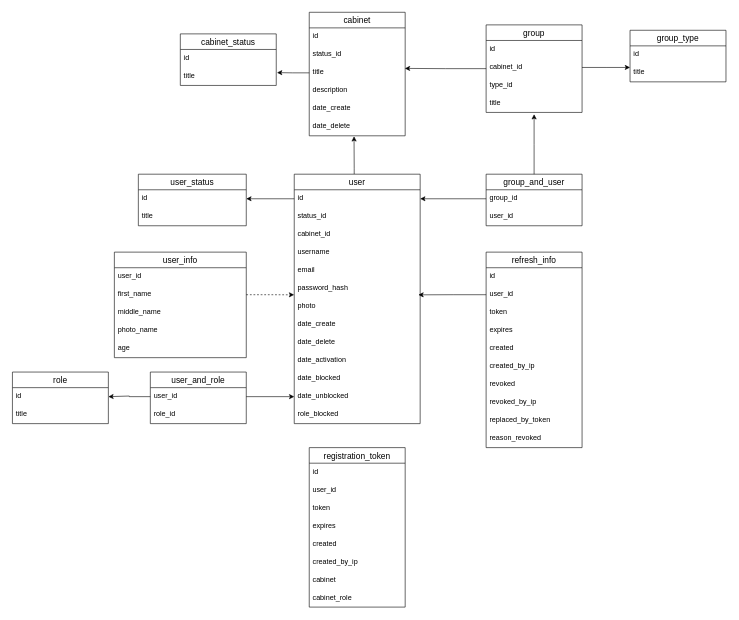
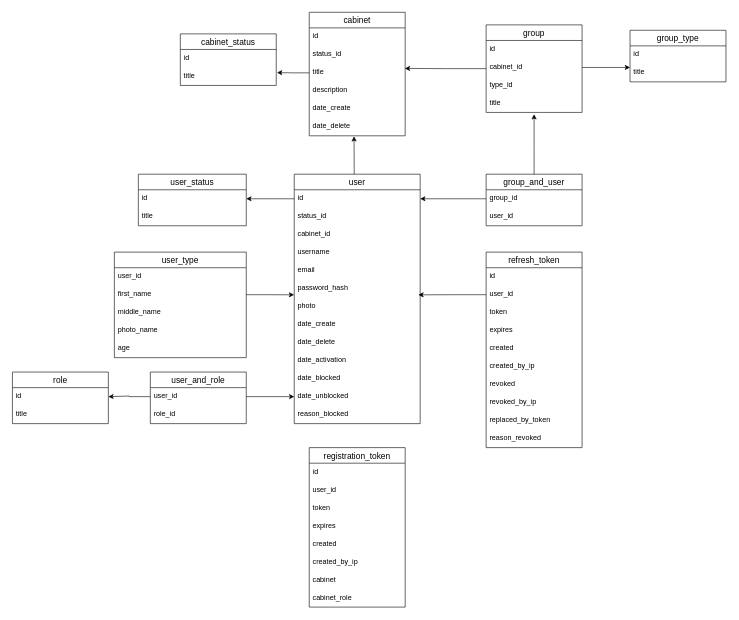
node "user_info": label "user_info" -> "user_type"
node "refresh_info": label "refresh_info" -> "refresh_token"
edge "first_name" -> "password_hash": style dashed -> solid
node "role_blocked": label "role_blocked" -> "reason_blocked"
